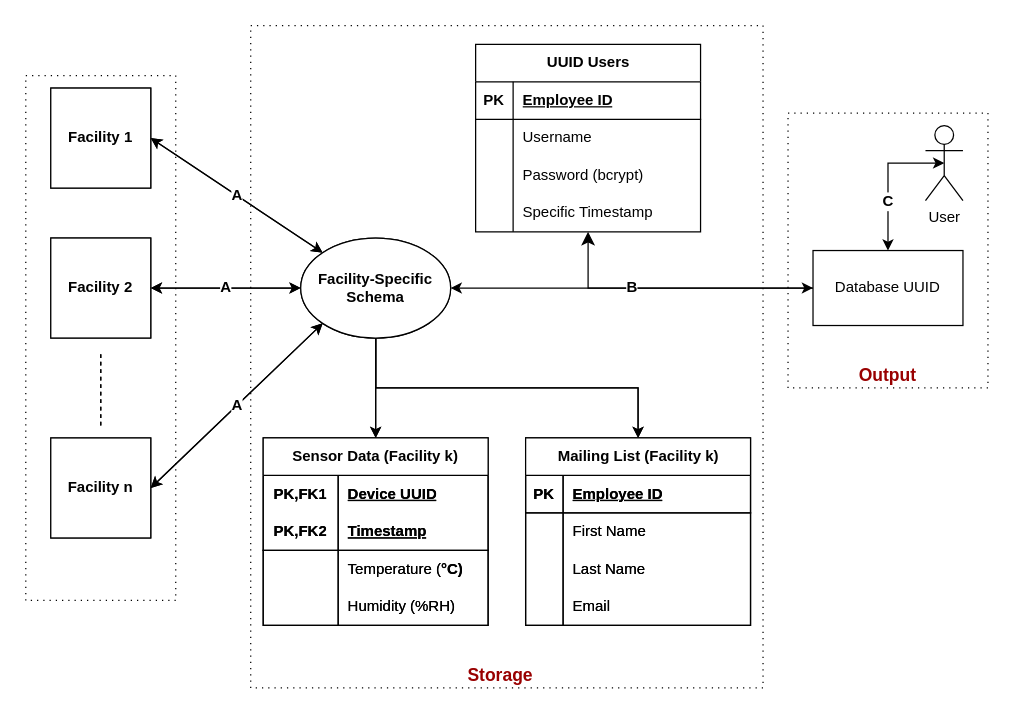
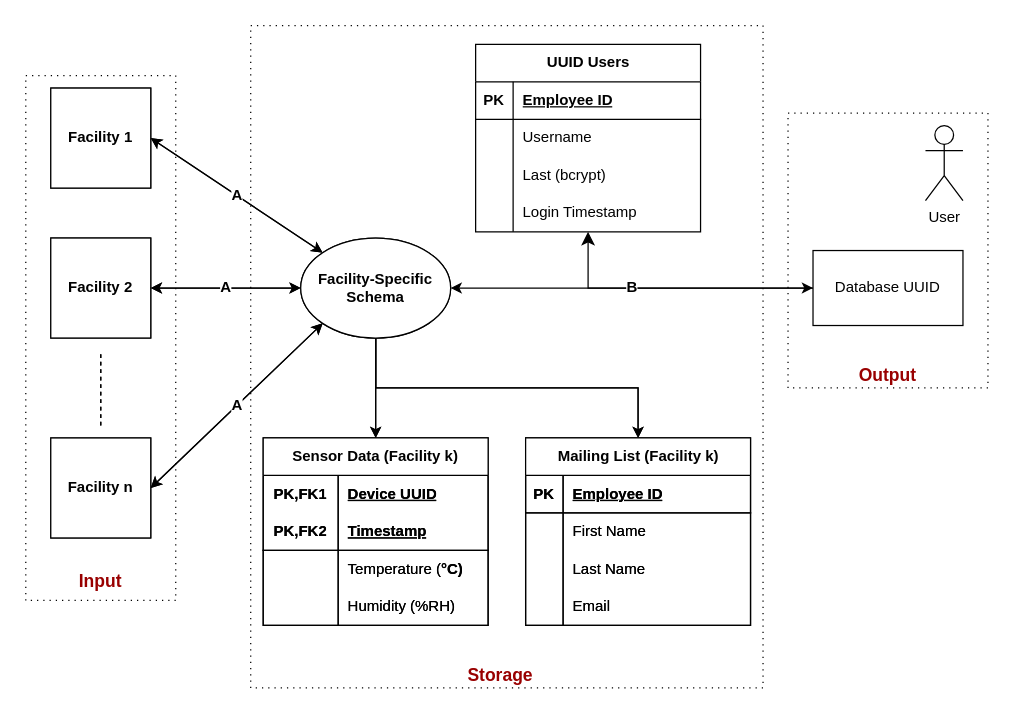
node "Password (bcrypt)": label "Password (bcrypt)" -> "Last (bcrypt)"
edge "User" -- "Database UUID": removed, label "C"
node "Specific Timestamp": label "Specific Timestamp" -> "Login Timestamp"
node "Input": added
